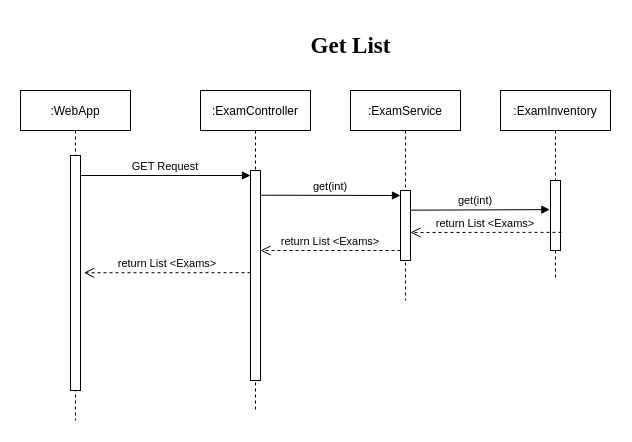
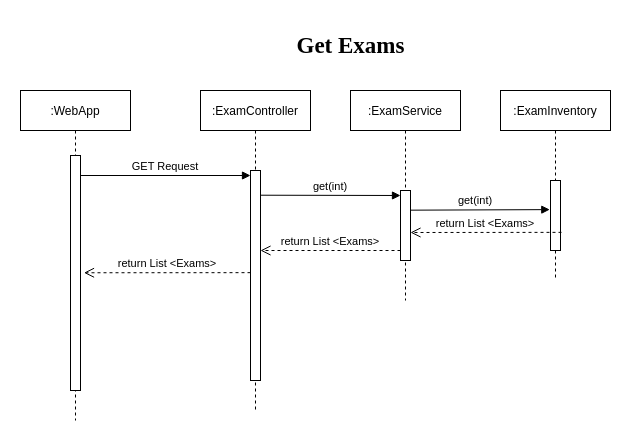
node "Get List": label "Get List" -> "Get Exams"
